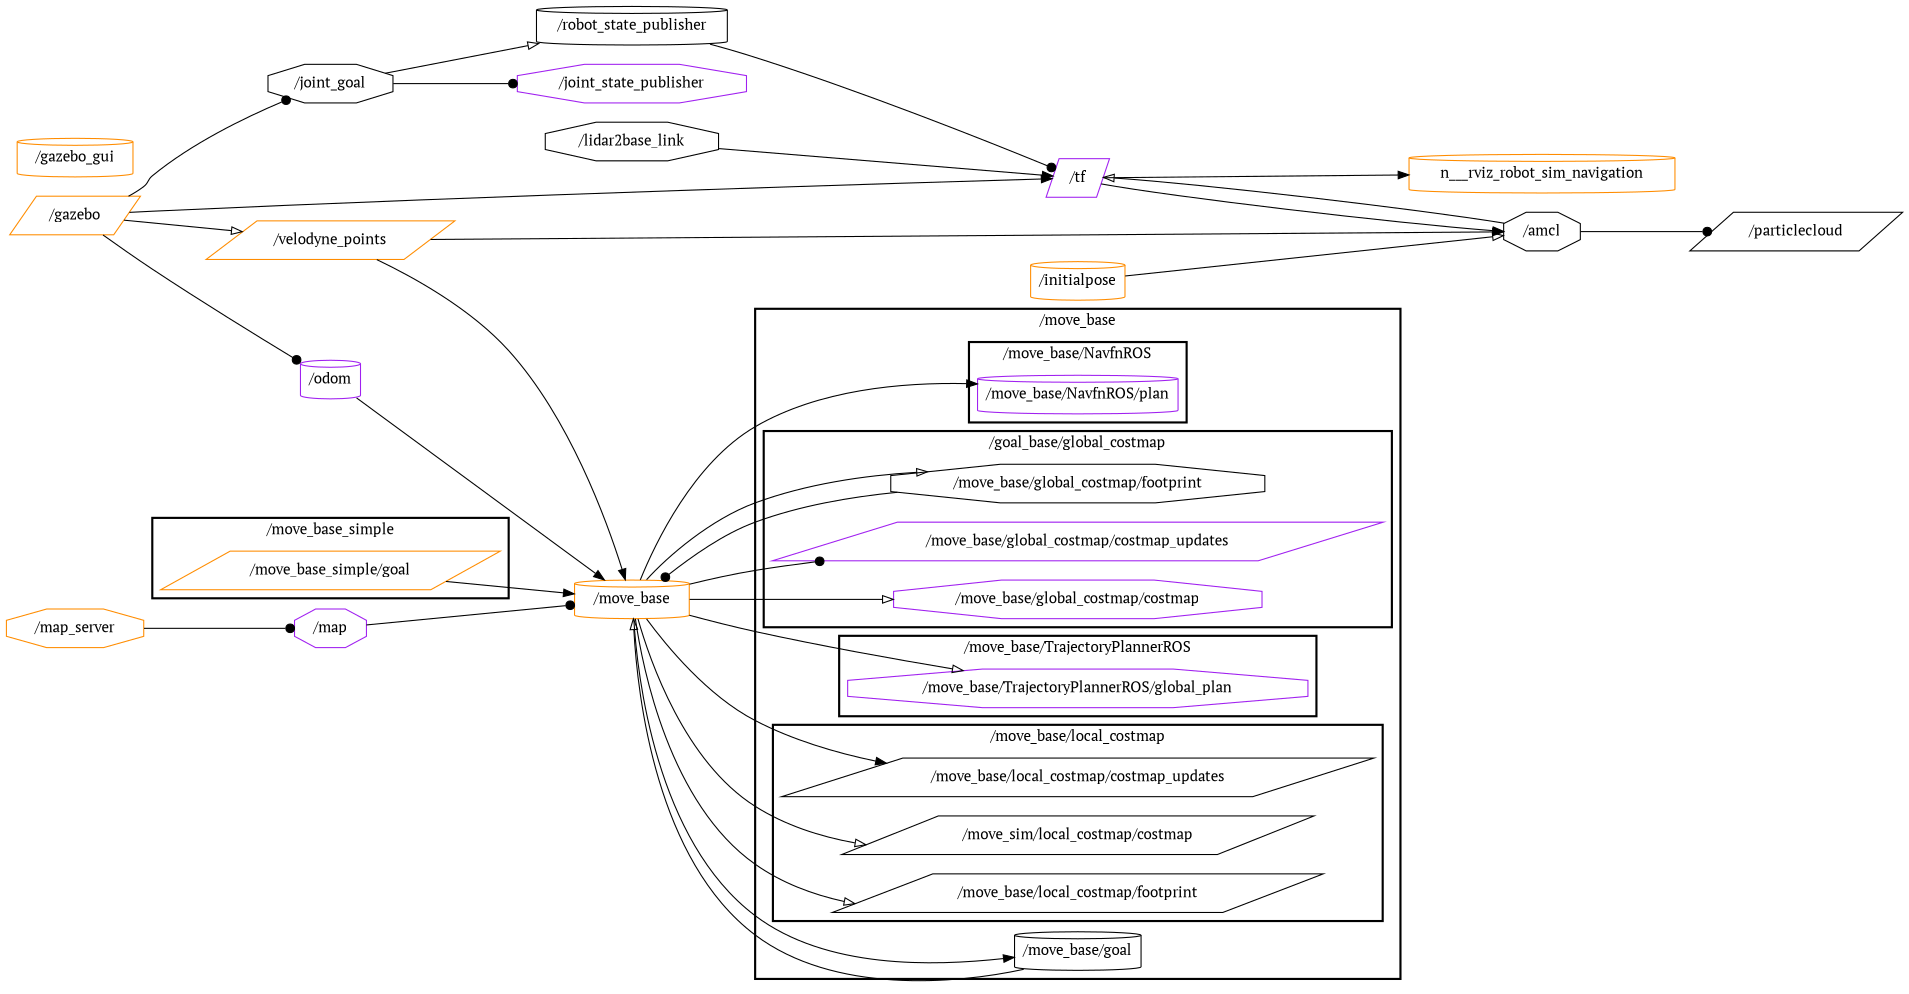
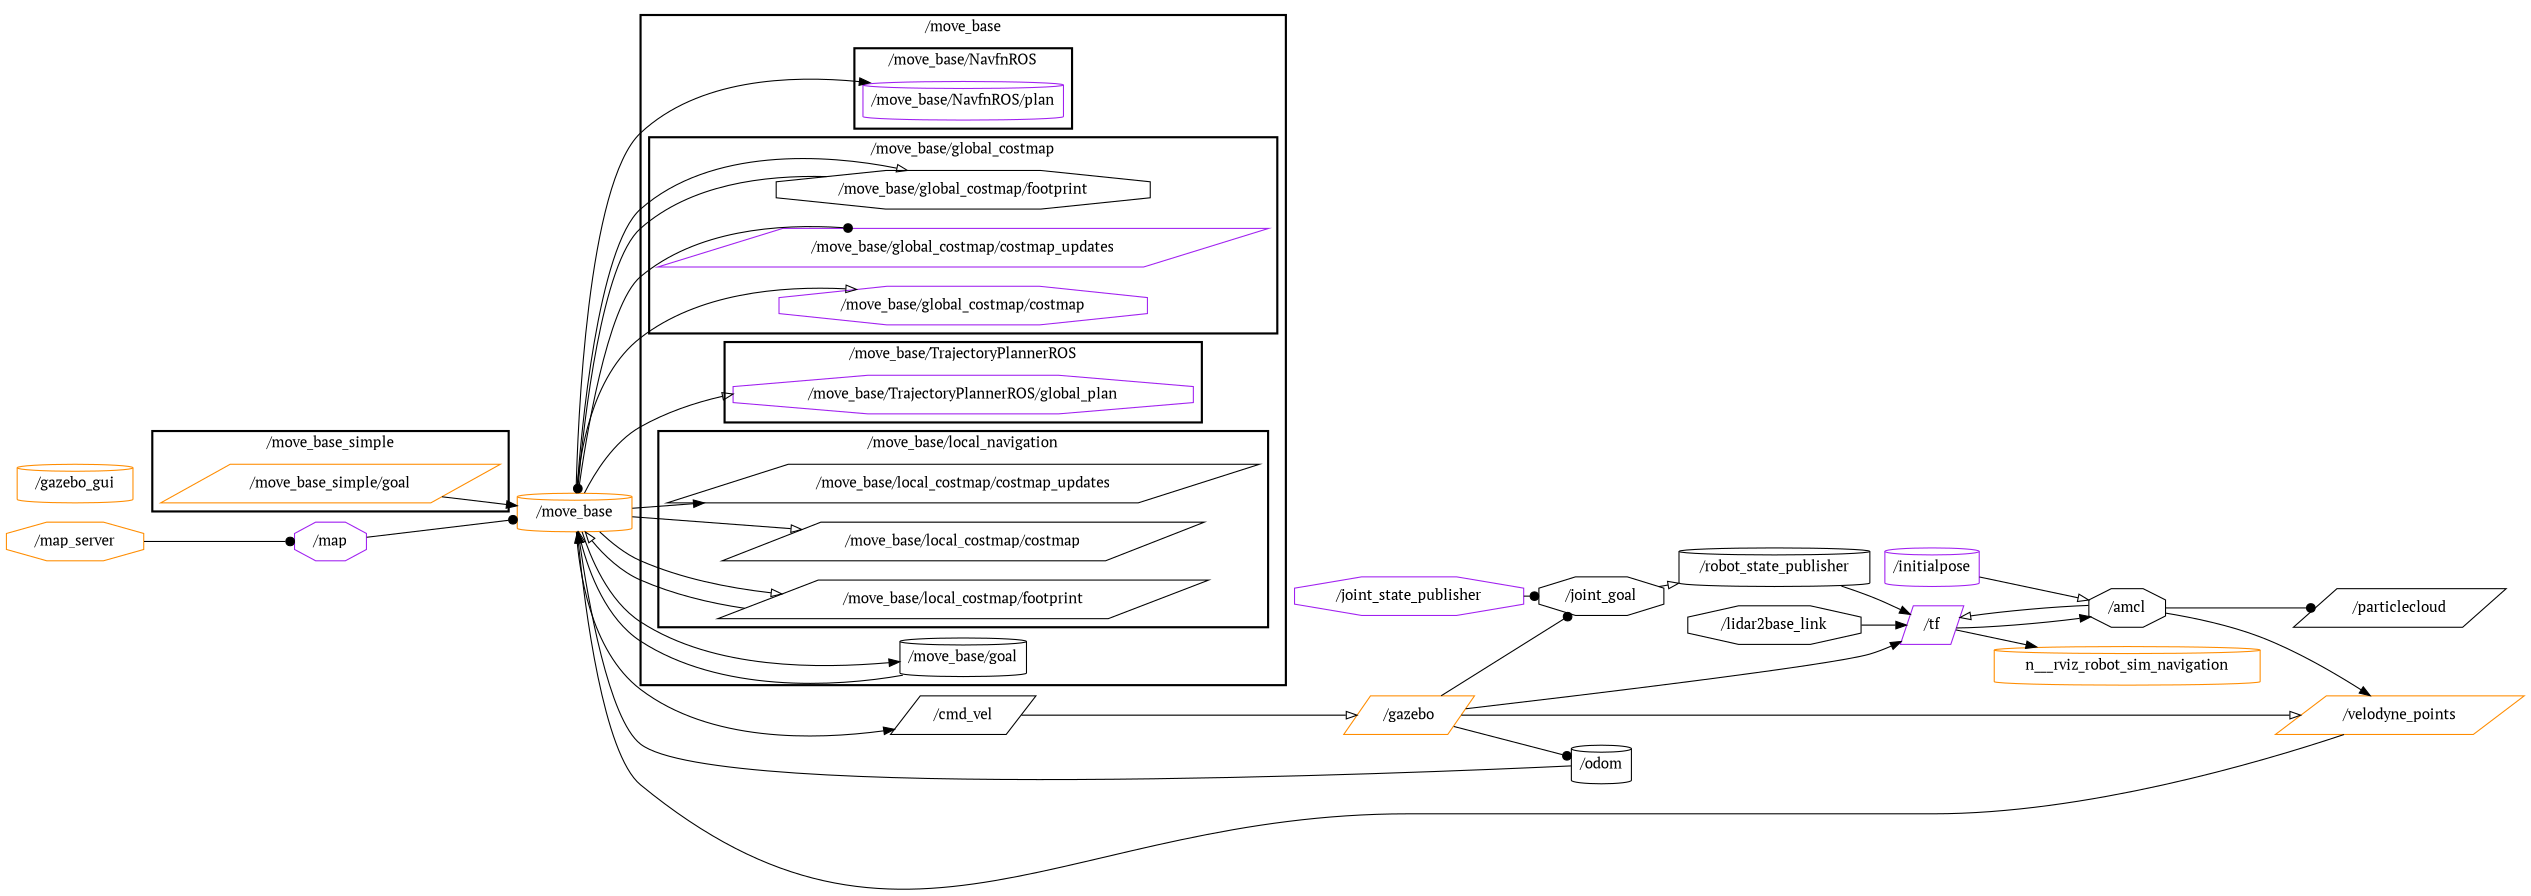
edge "/joint_goal" -> "/joint_state_publisher": reversed
edge "/robot_state_publisher" -> "/tf": arrowhead dot -> normal
edge "/velodyne_points" -> "/amcl": reversed
node "/initialpose": color darkorange -> purple
node "/odom": color purple -> black
cluster "/goal_base/global_costmap": label "/goal_base/global_costmap" -> "/move_base/global_costmap"
edge "/move_base/local_costmap/footprint" -> "/move_base": added
node "/cmd_vel": added
cluster "/move_base/local_costmap": label "/move_base/local_costmap" -> "/move_base/local_navigation"
node "/move_sim/local_costmap/costmap": label "/move_sim/local_costmap/costmap" -> "/move_base/local_costmap/costmap"
